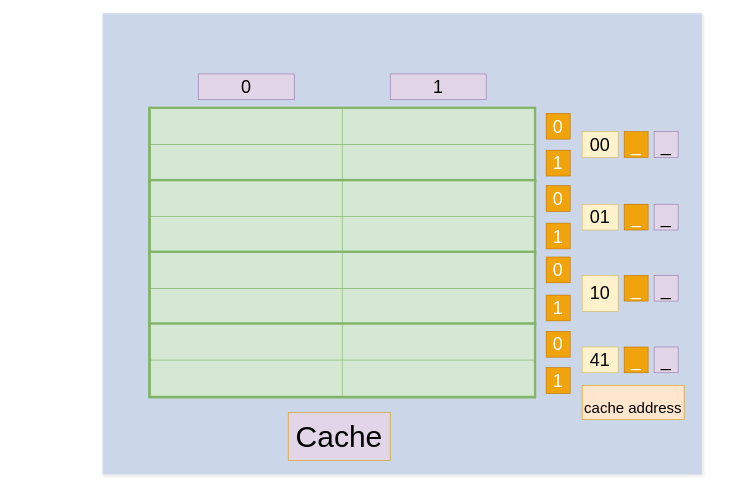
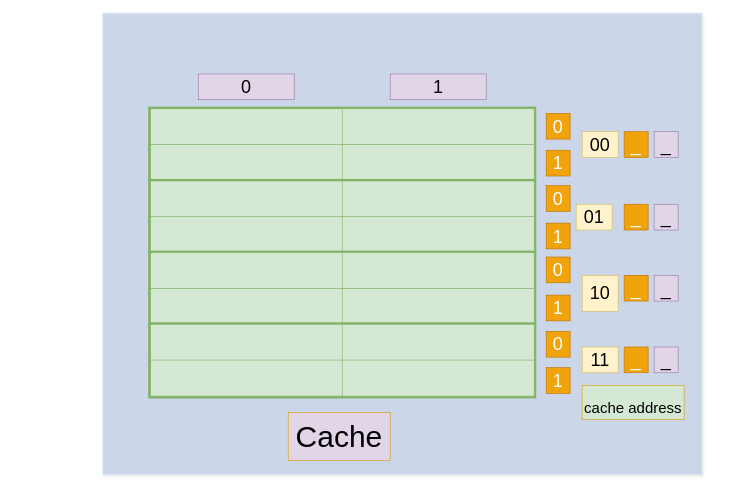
node "01": moved (600, 217) -> (594, 217)
node "41": label "41" -> "11"
node "cache address": fillcolor #ffe6cc -> #d5e8d4
